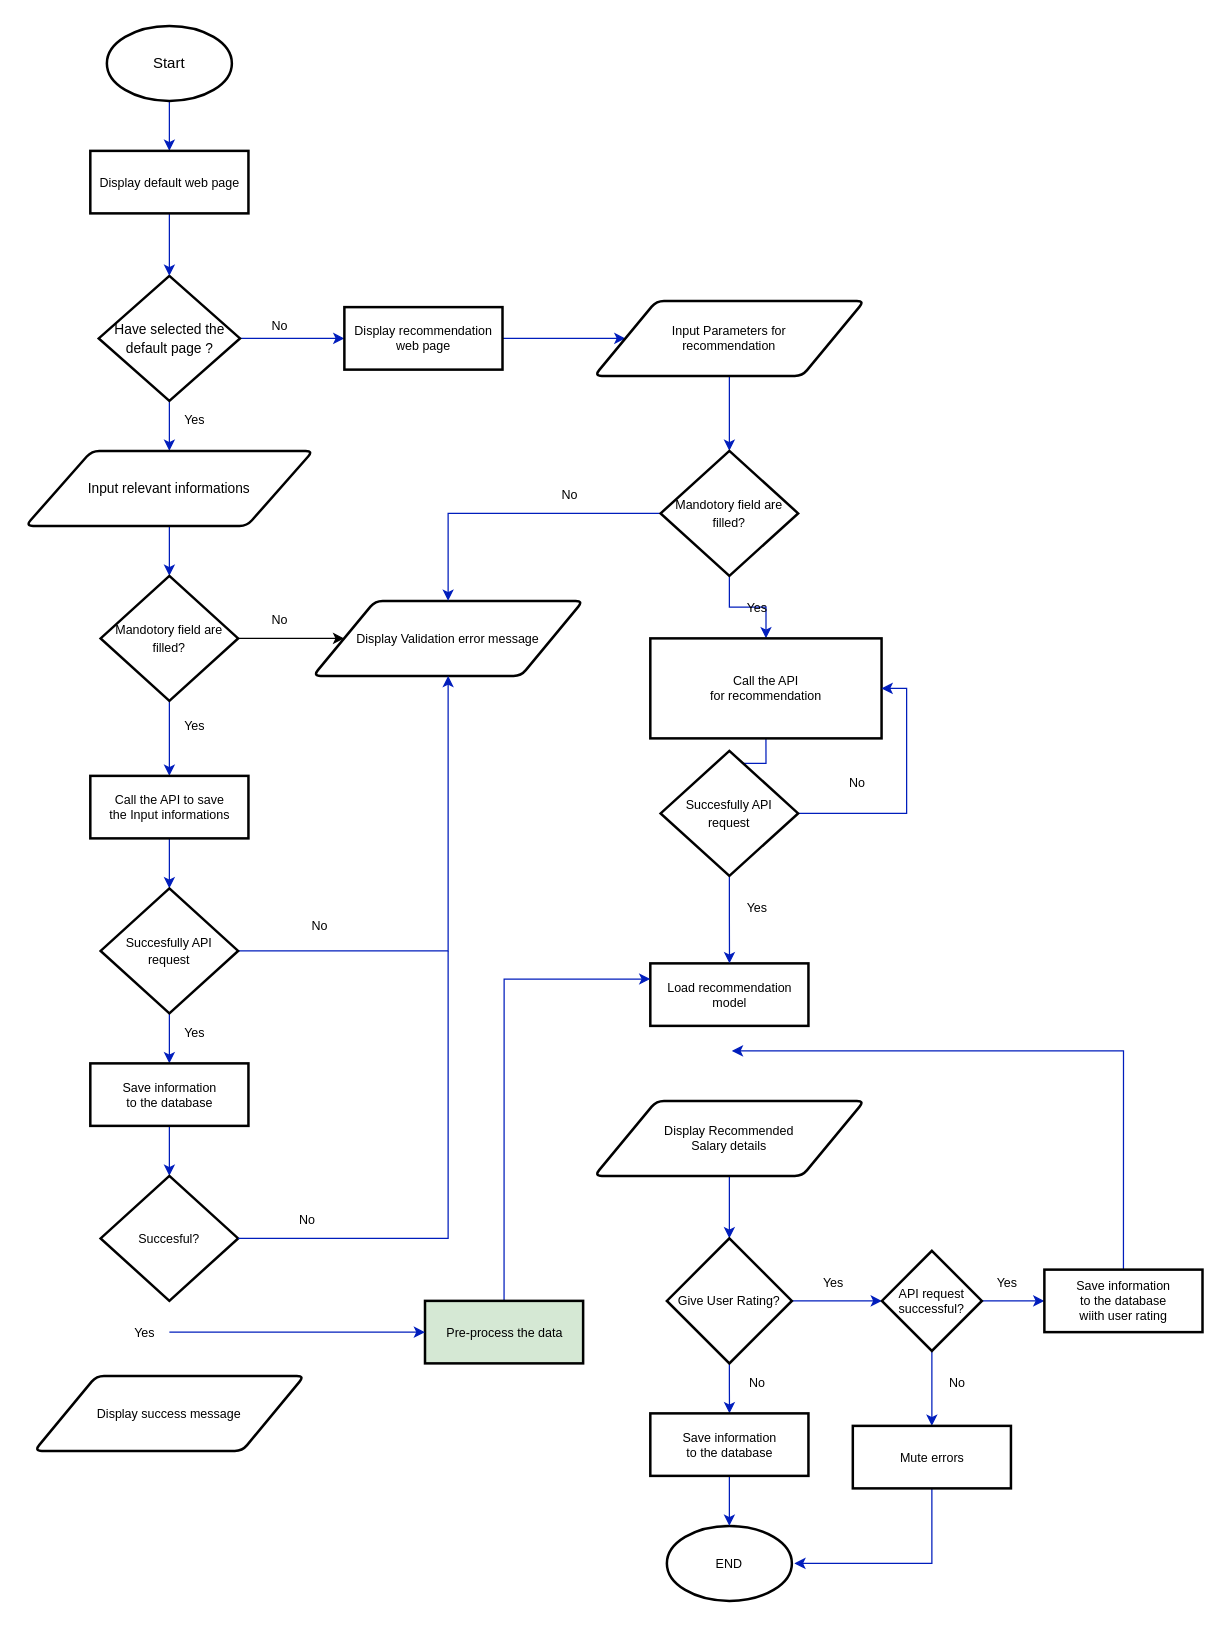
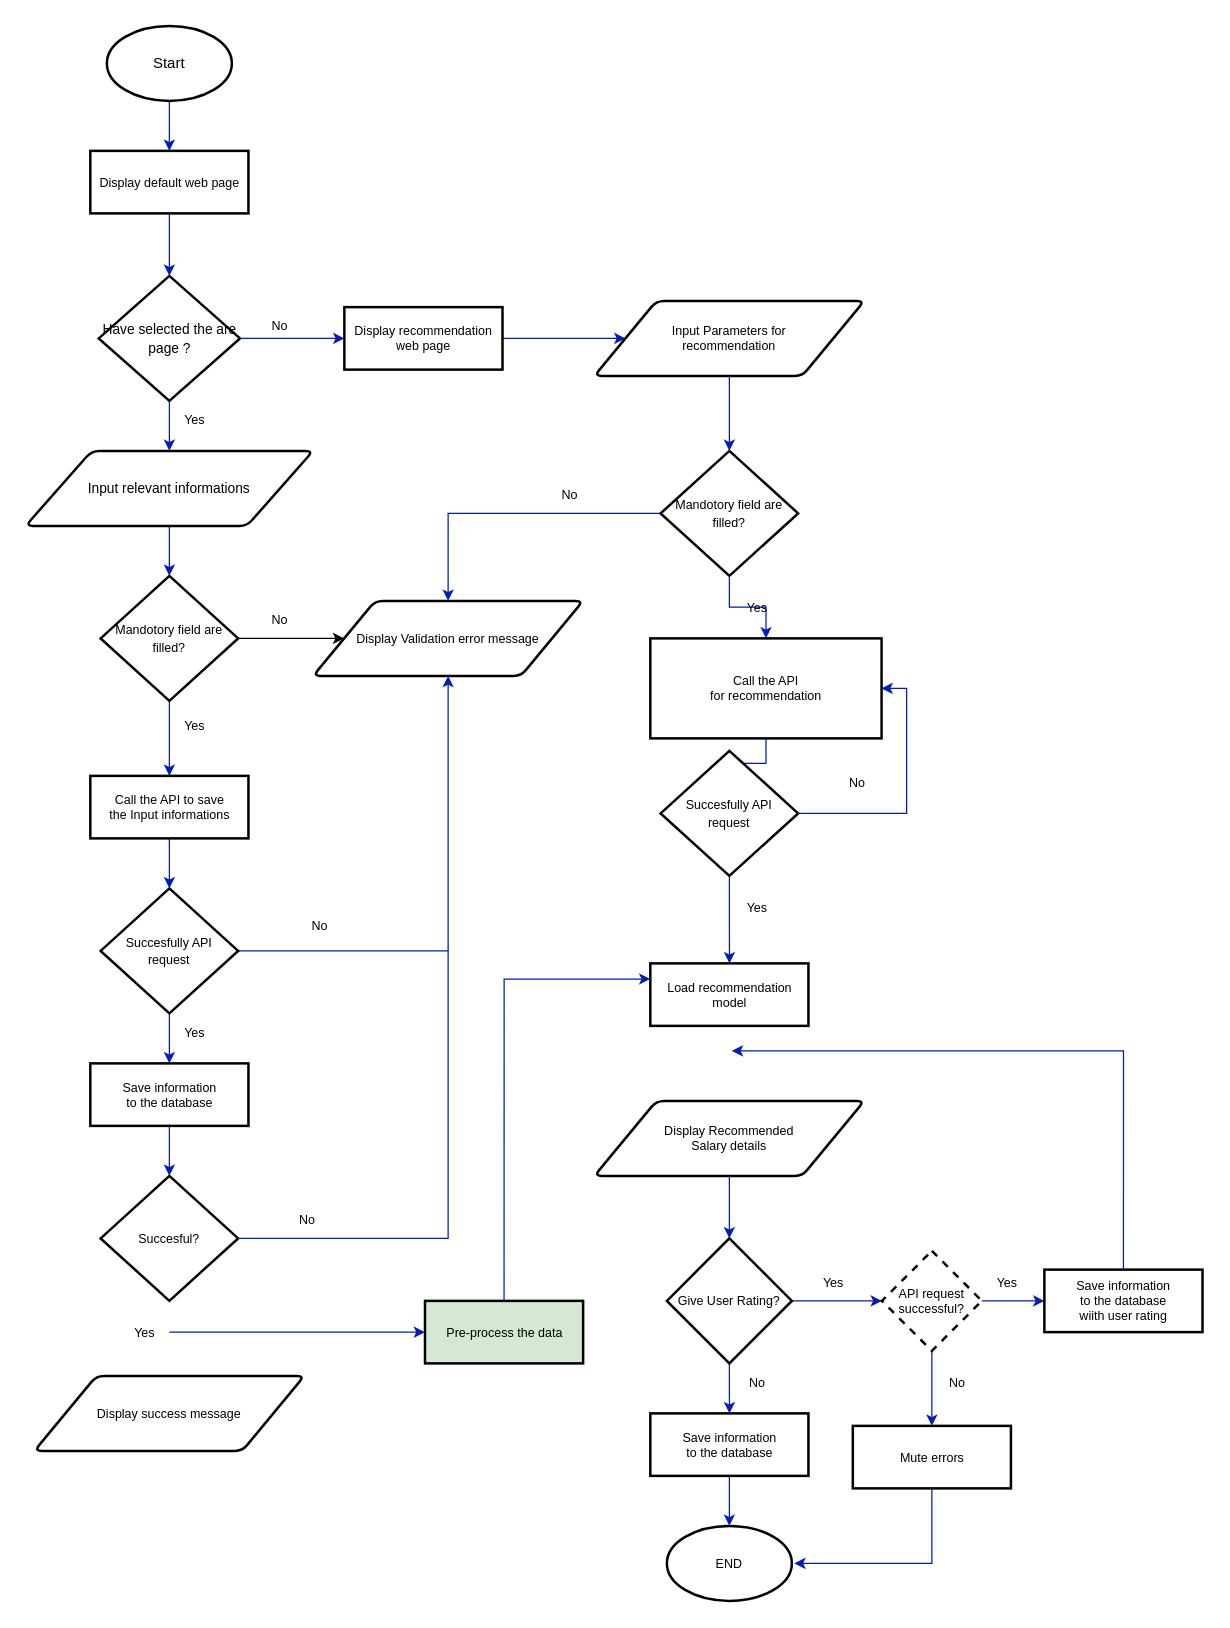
node "Have selected the default page ?": label "Have selected the default page ?" -> "Have selected the are page ?"
node "API request successful?": style solid -> dashed
